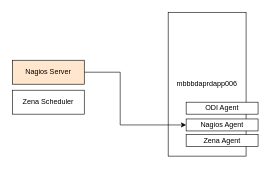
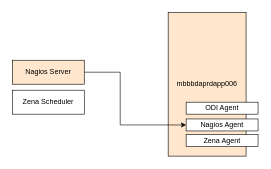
node "mbbbdaprdapp006": fillcolor #ffffff -> #ffe6cc
